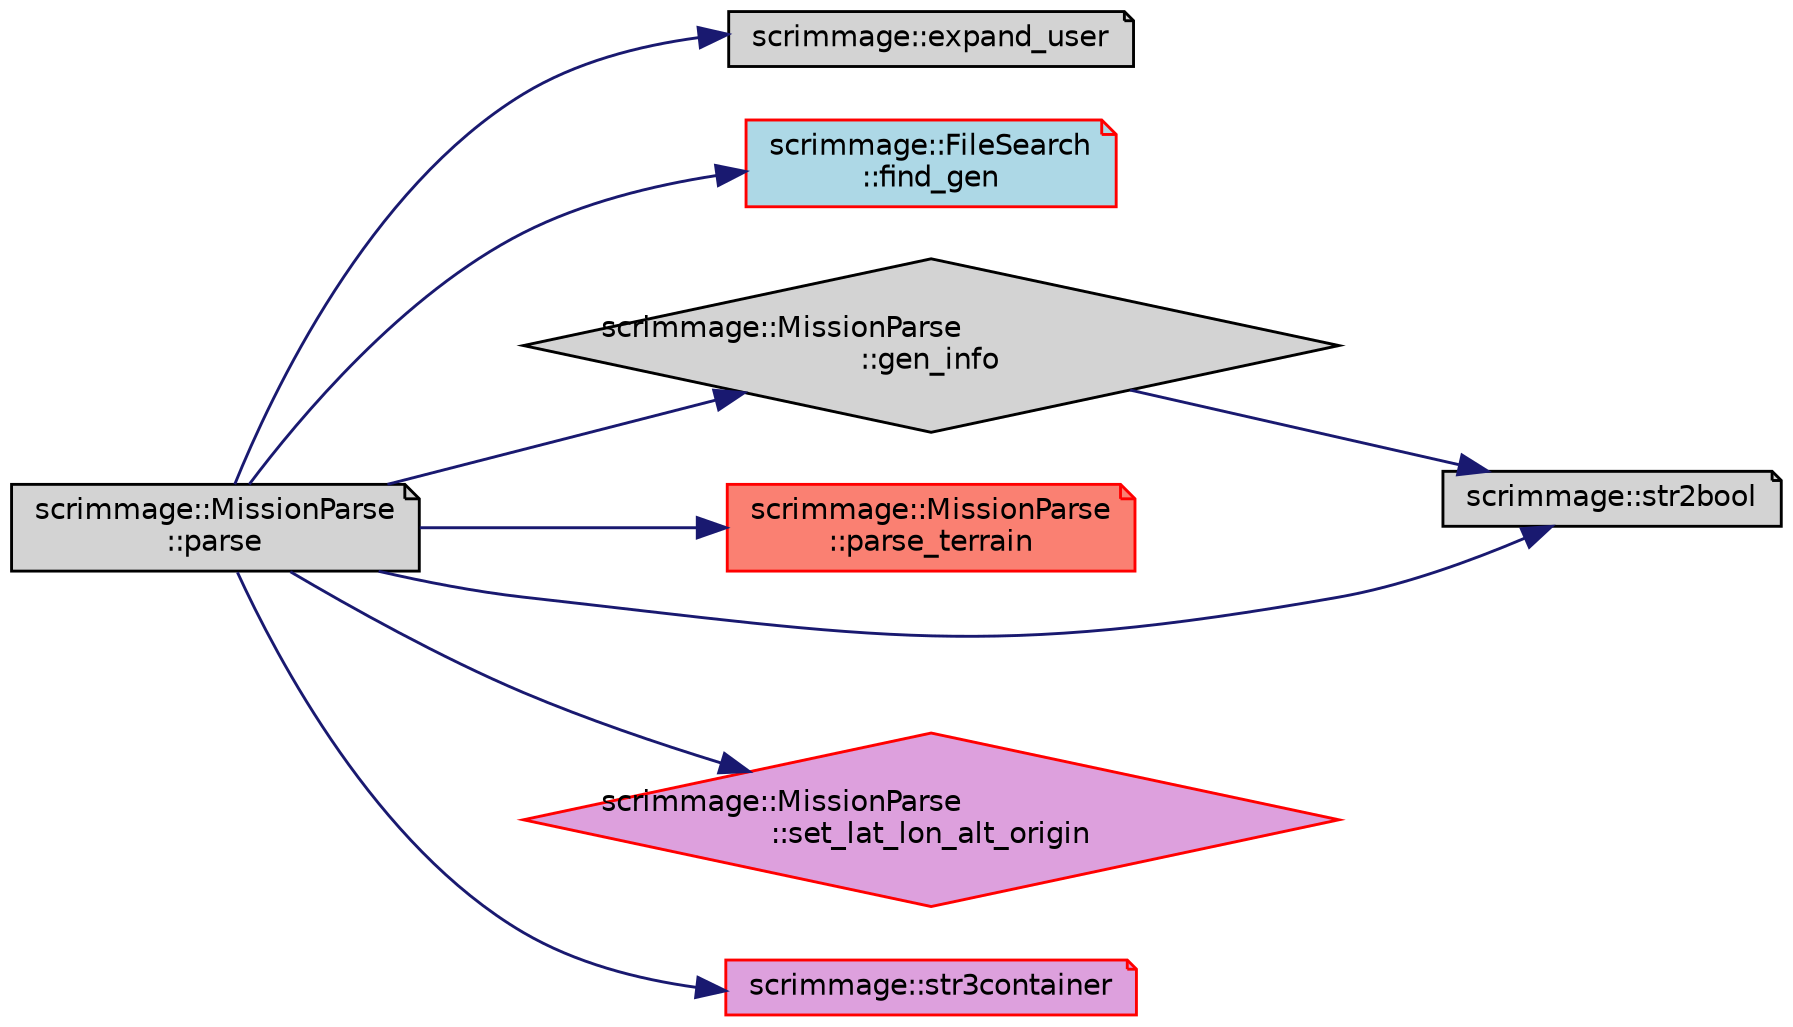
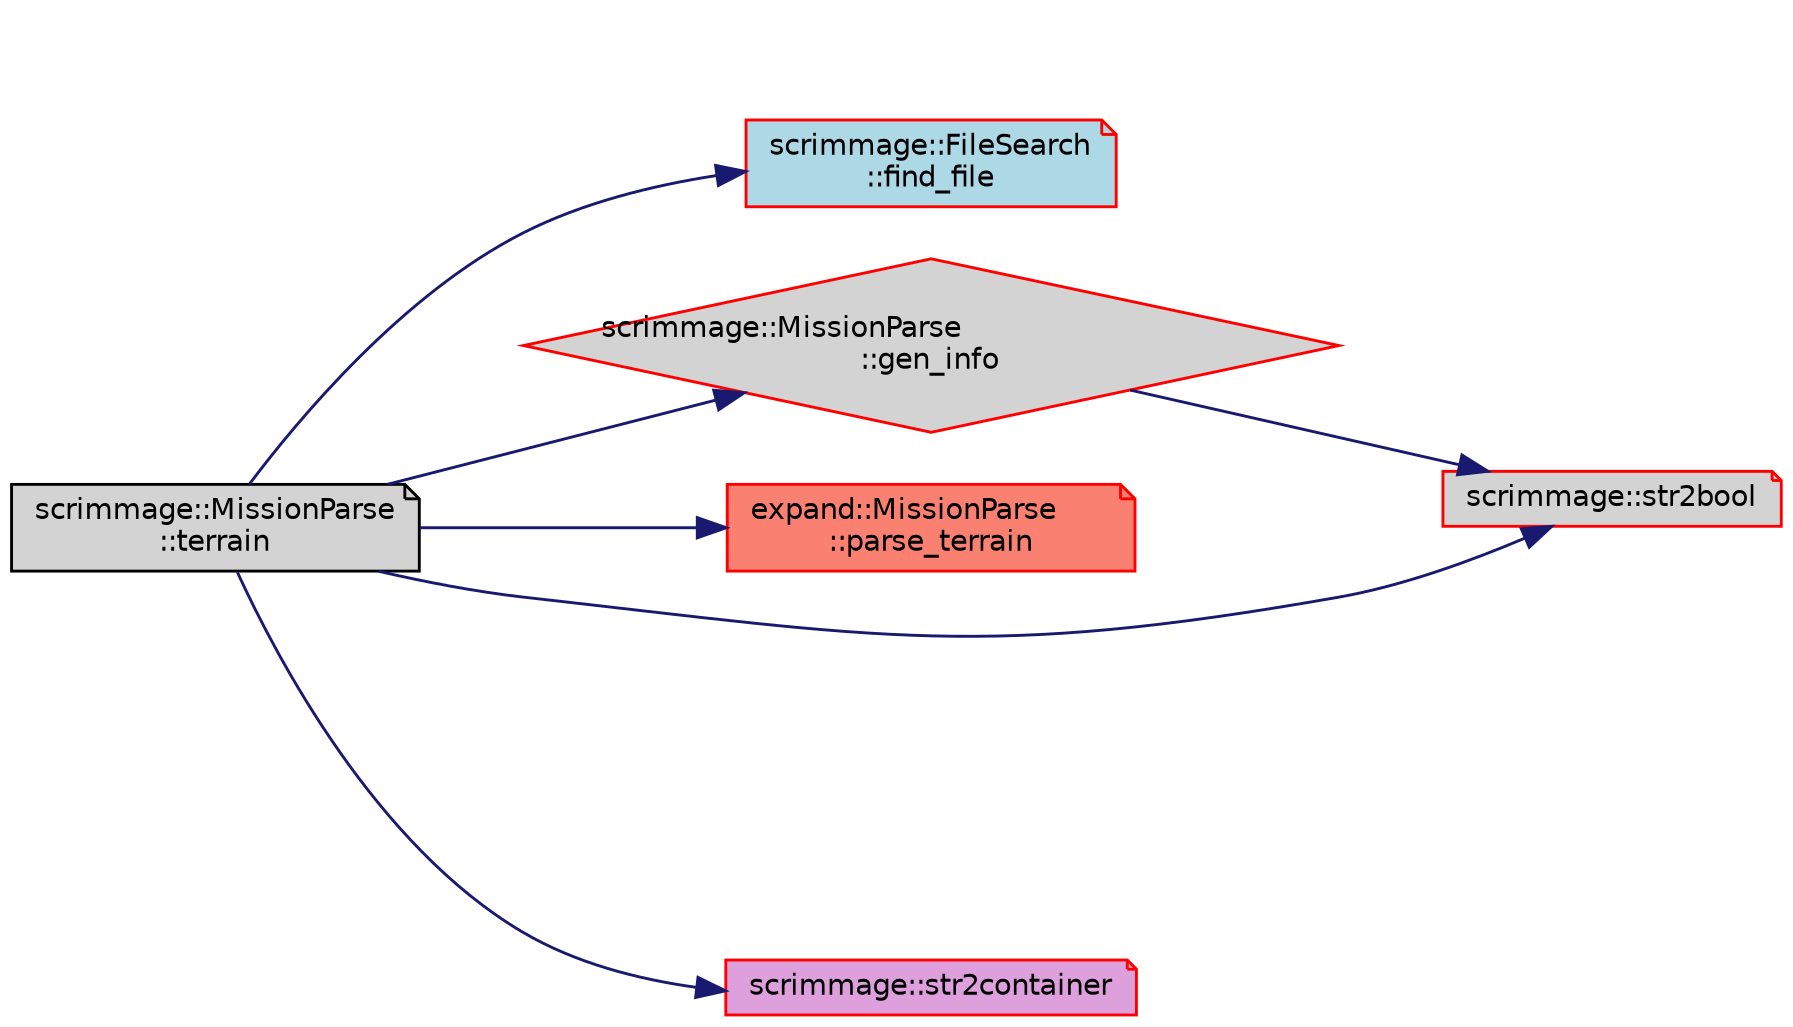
node "scrimmage::expand_user": removed
node "scrimmage::FileSearch ::find_gen": label "scrimmage::FileSearch ::find_gen" -> "scrimmage::FileSearch ::find_file"
node "scrimmage::MissionParse ::gen_info": color black -> red
node "scrimmage::str2bool": color black -> red
node "scrimmage::MissionParse ::parse": label "scrimmage::MissionParse ::parse" -> "scrimmage::MissionParse ::terrain"
node "scrimmage::MissionParse ::parse_terrain": label "scrimmage::MissionParse ::parse_terrain" -> "expand::MissionParse ::parse_terrain"
node "scrimmage::MissionParse ::set_lat_lon_alt_origin": removed
node "scrimmage::str3container": label "scrimmage::str3container" -> "scrimmage::str2container"
